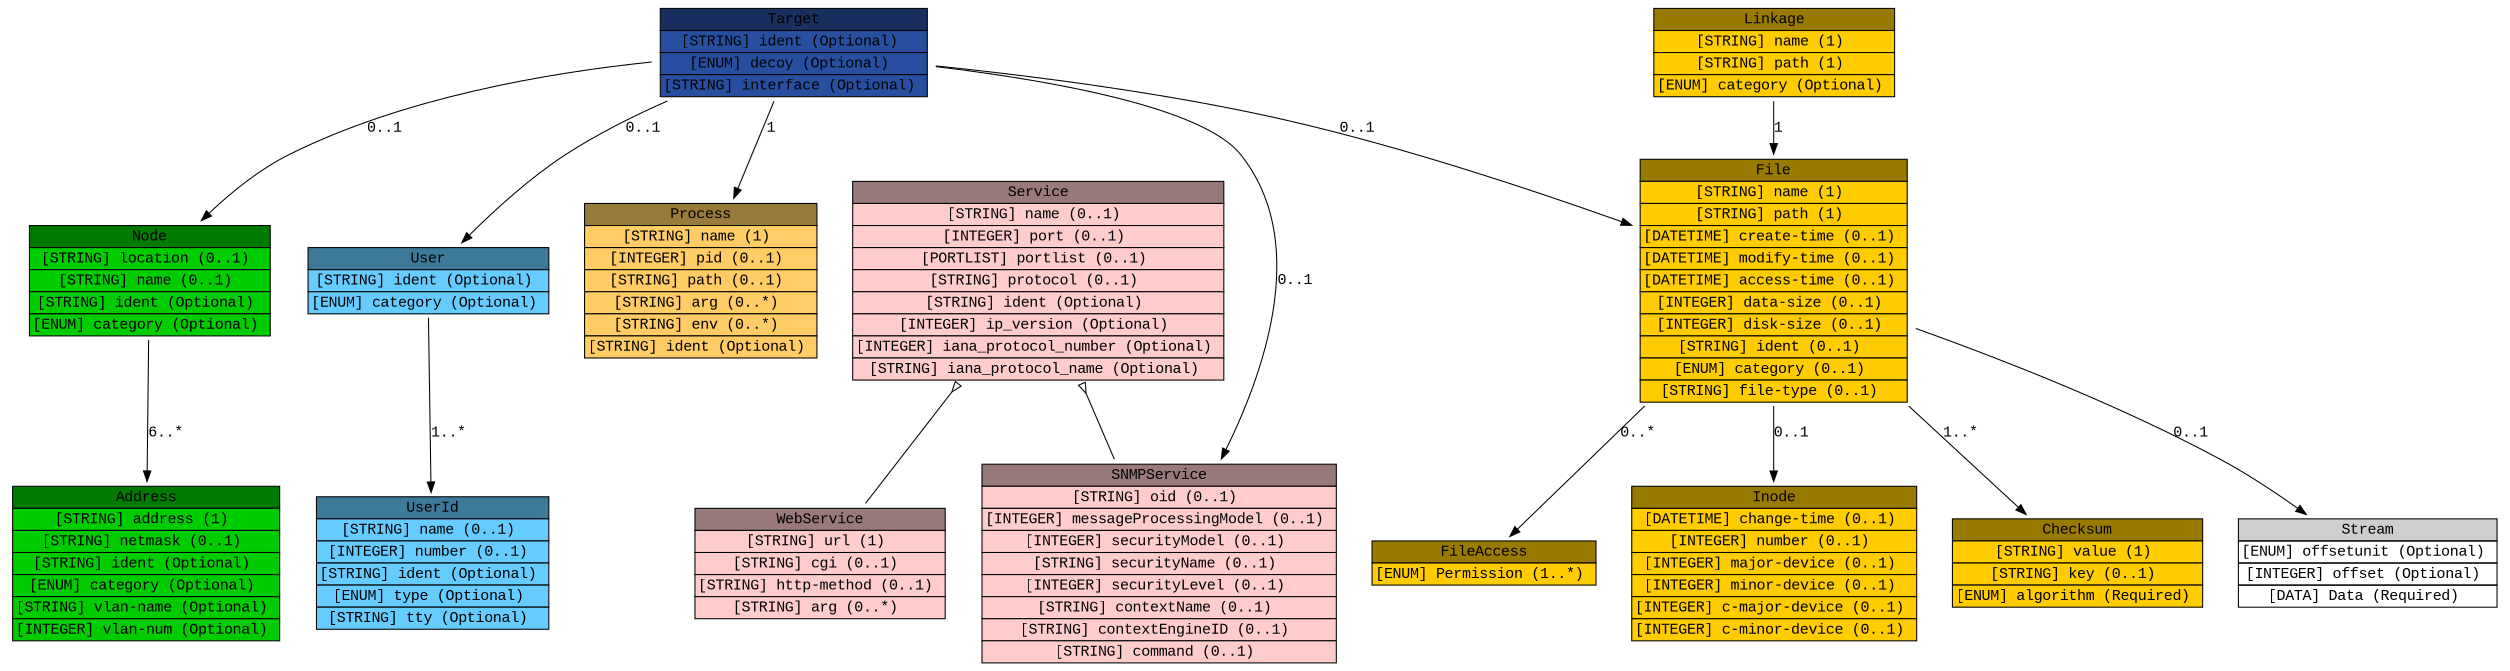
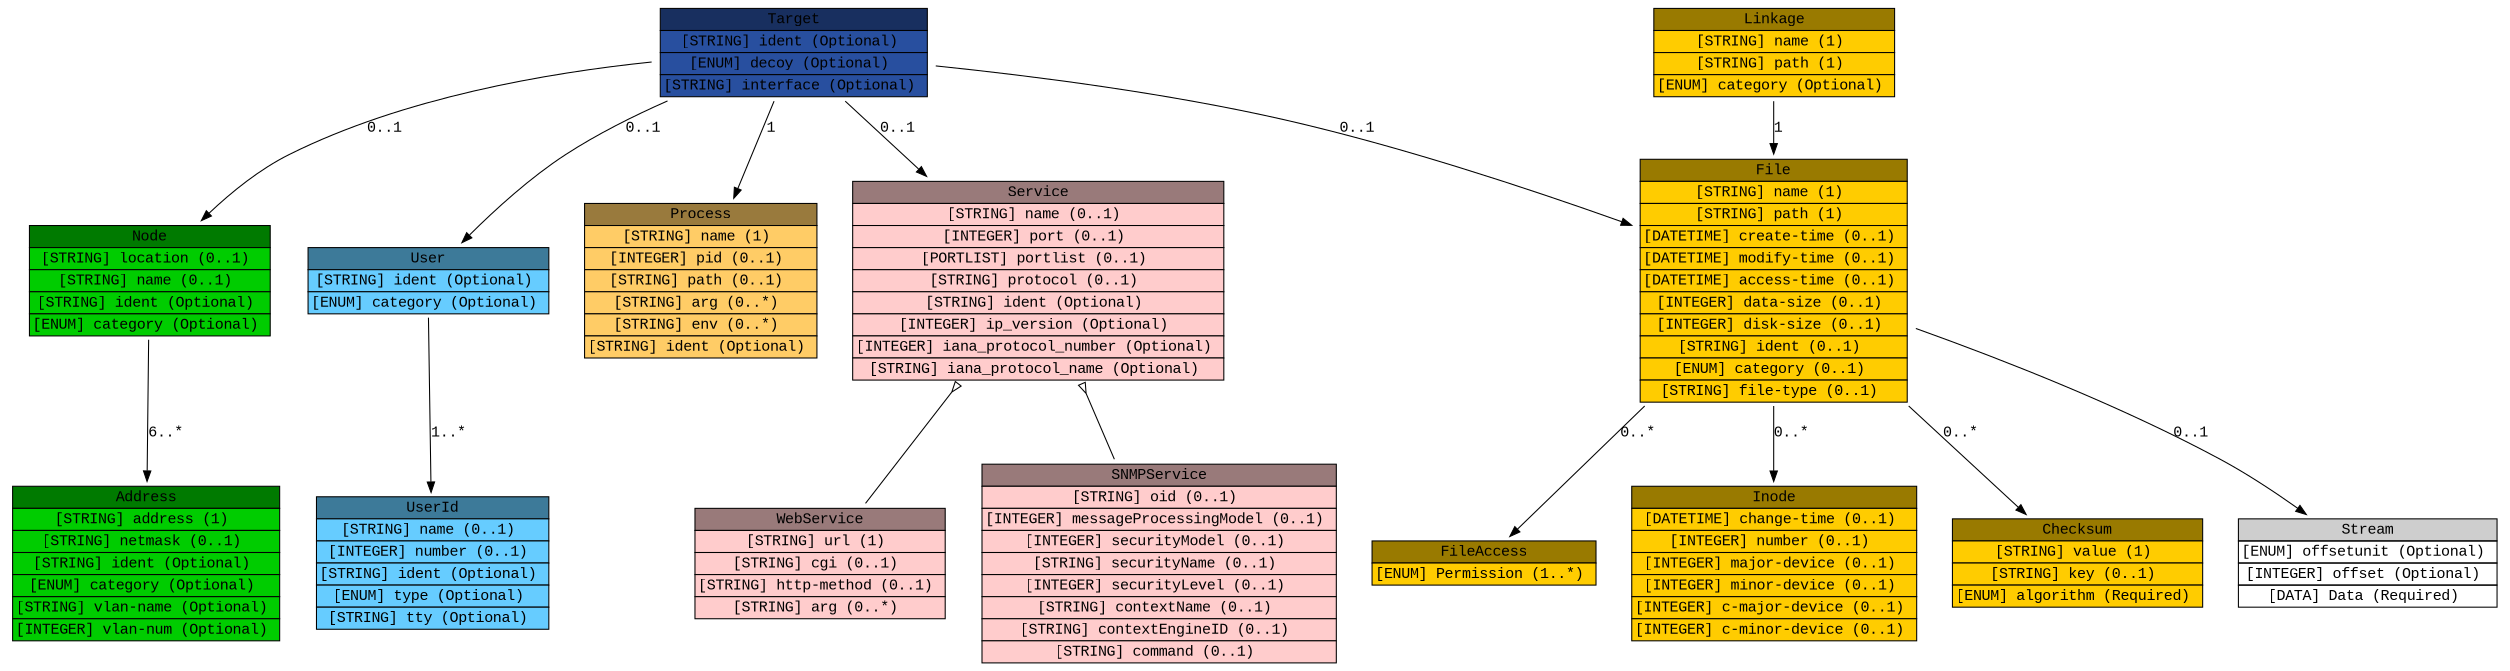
edge "Target" -> "SNMPService": now "Target" -> "Service"
edge "File" -> "Inode": label "0..1" -> "0..*"
edge "File" -> "Checksum": label "1..*" -> "0..*"
